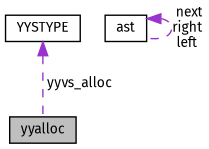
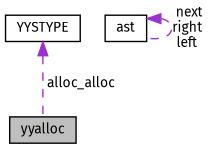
edge "yyalloc" -> "YYSTYPE": label " yyvs_alloc" -> " alloc_alloc"
